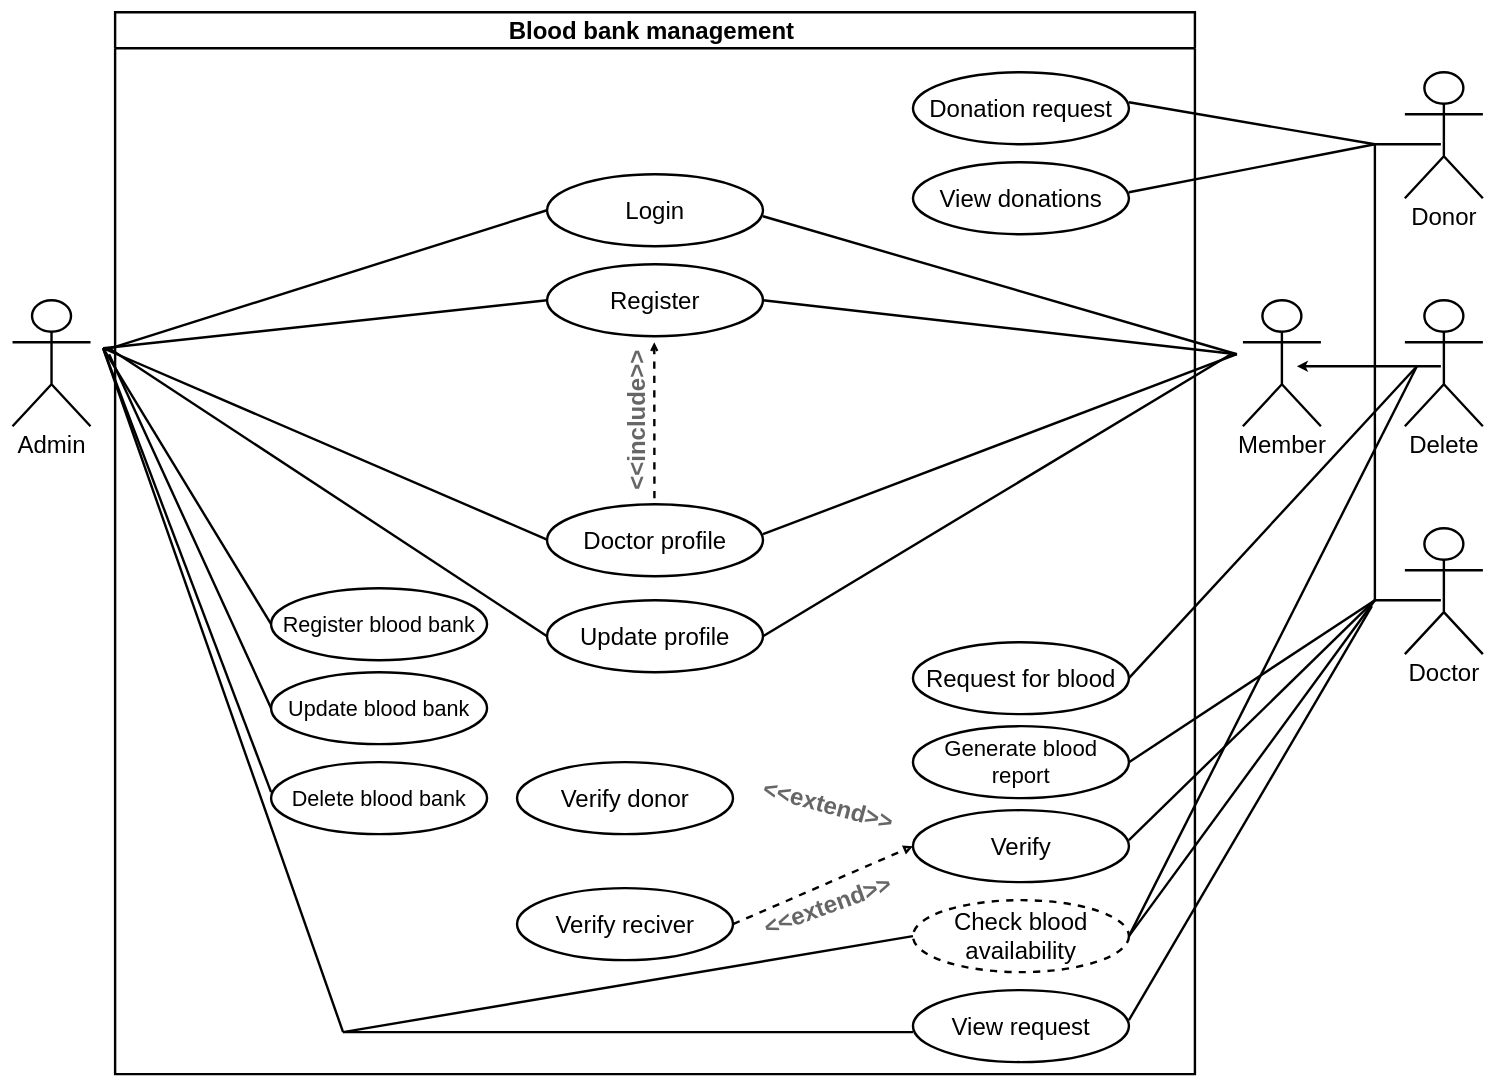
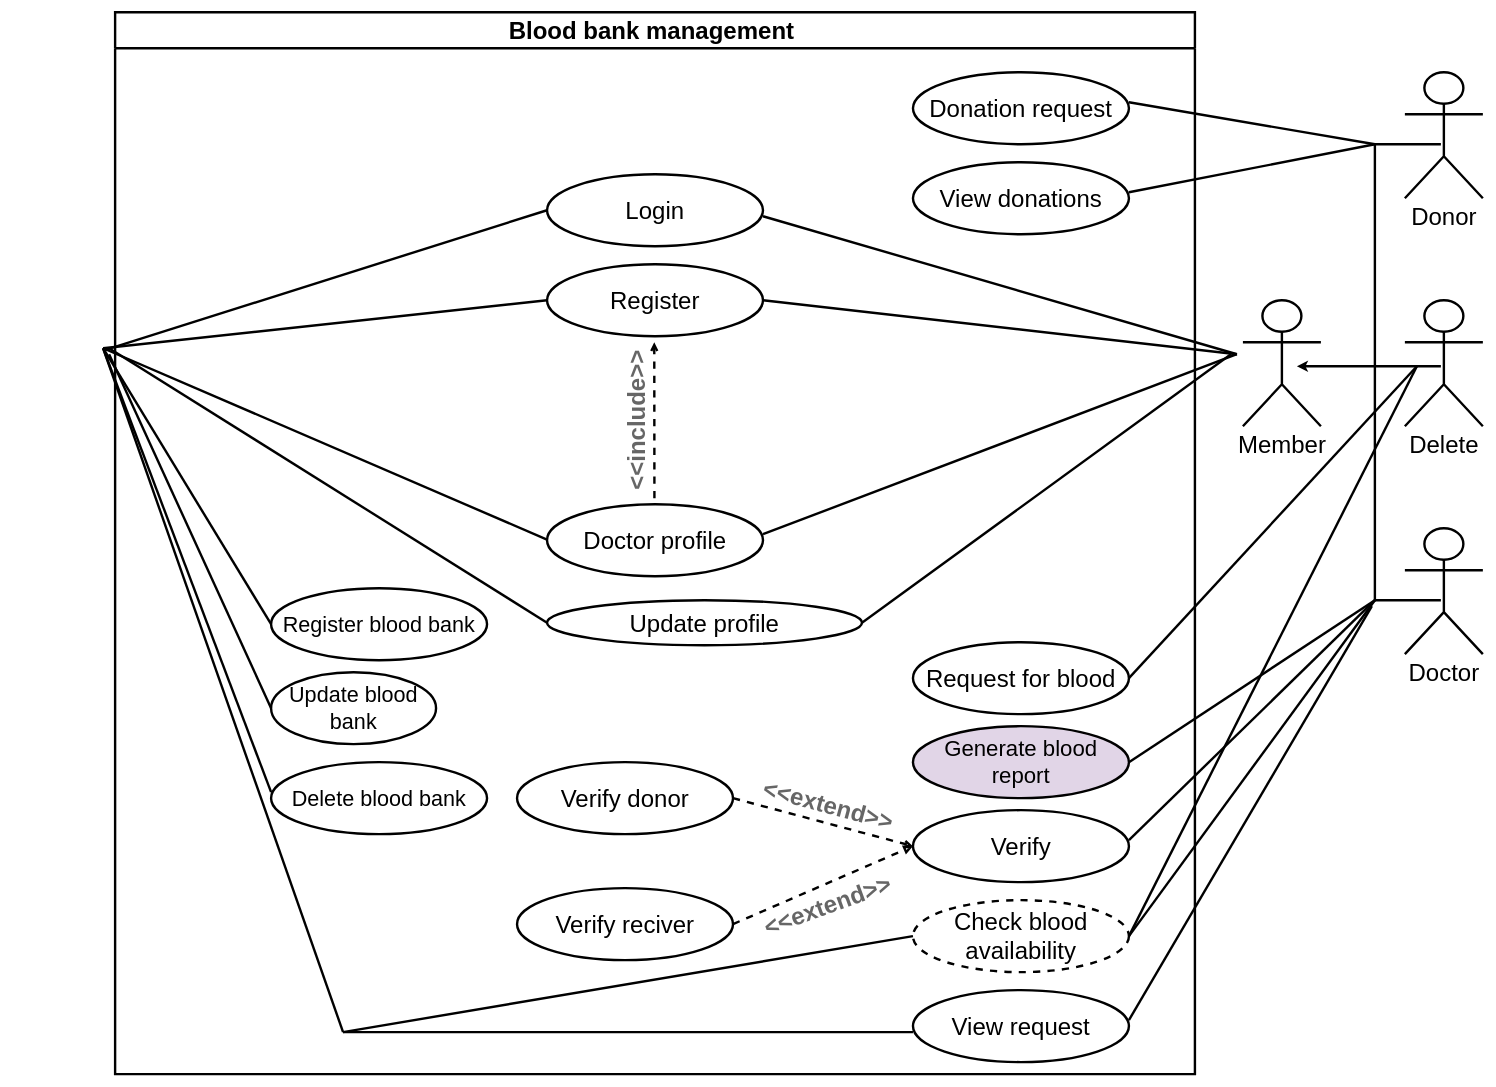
node "Admin": removed
node "Update profile": size 216x72 -> 315x45
node "Update blood bank": size 216x72 -> 165x72
node "Generate blood report": fillcolor #ffffff -> #e1d5e7
edge "Verify donor" -> "Verify": added
